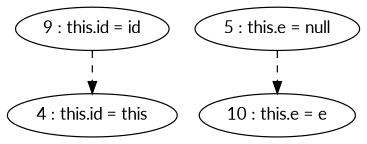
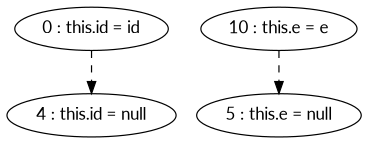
node "9 : this.id = id": label "9 : this.id = id" -> "0 : this.id = id"
edge "5 : this.e = null" -> "10 : this.e = e": reversed
node "4 : this.id = this": label "4 : this.id = this" -> "4 : this.id = null"
